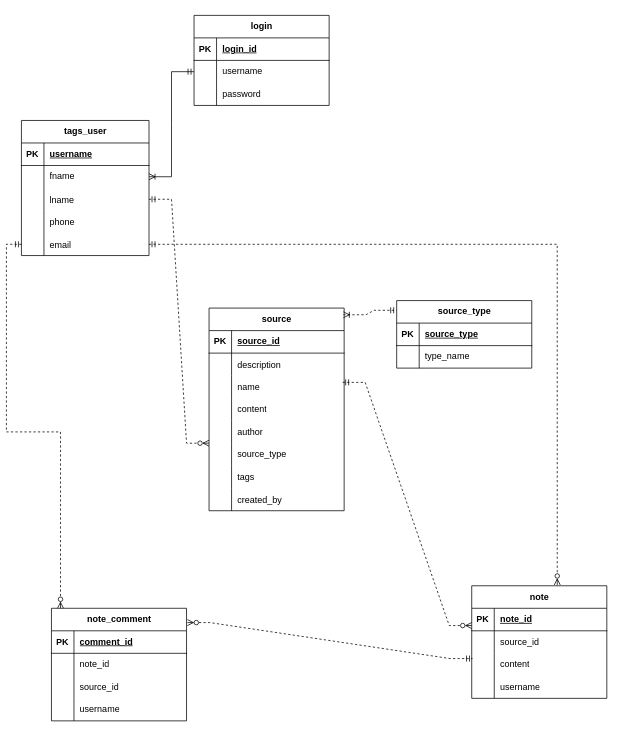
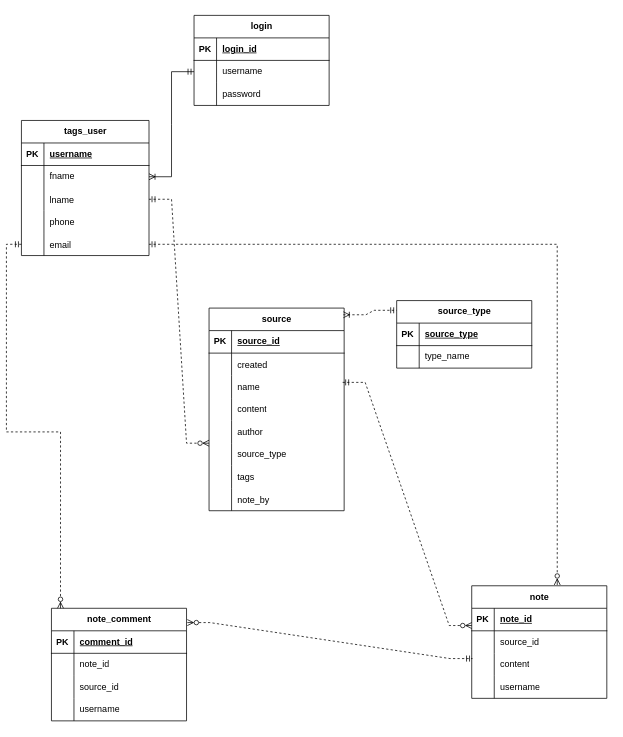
node "description": label "description" -> "created"
node "created_by": label "created_by" -> "note_by"
